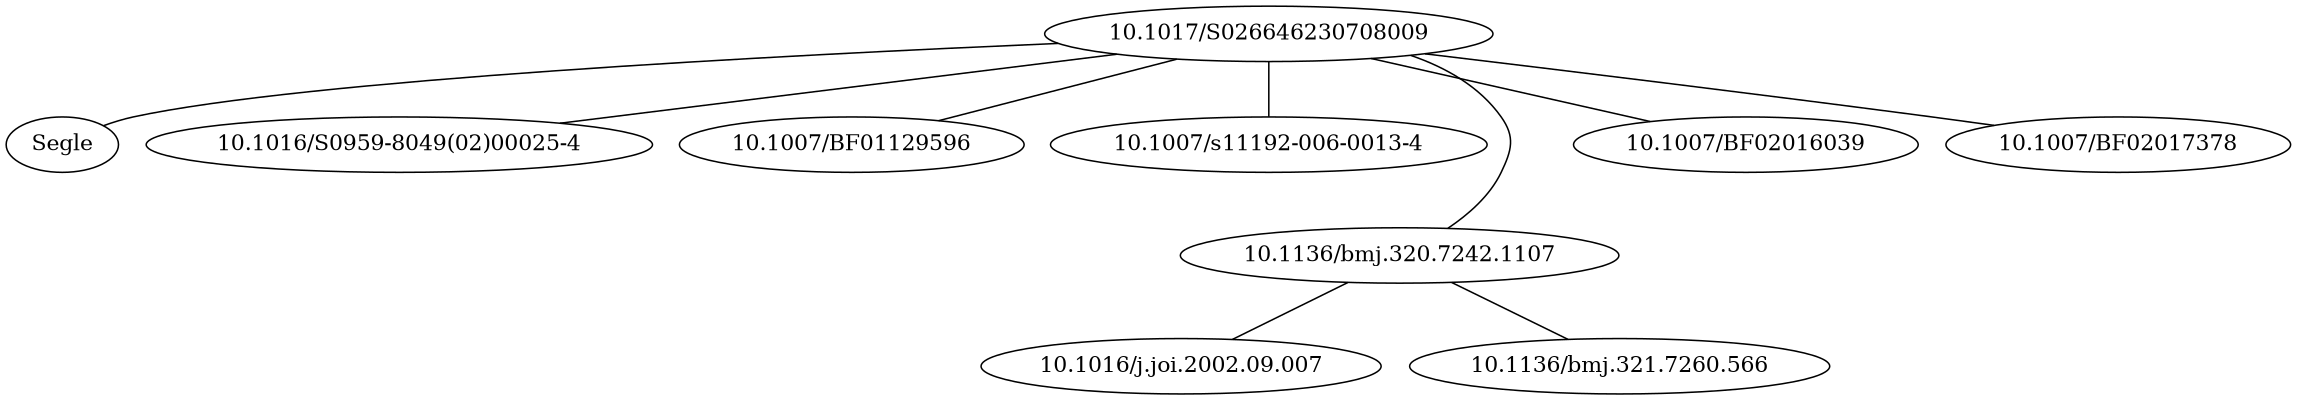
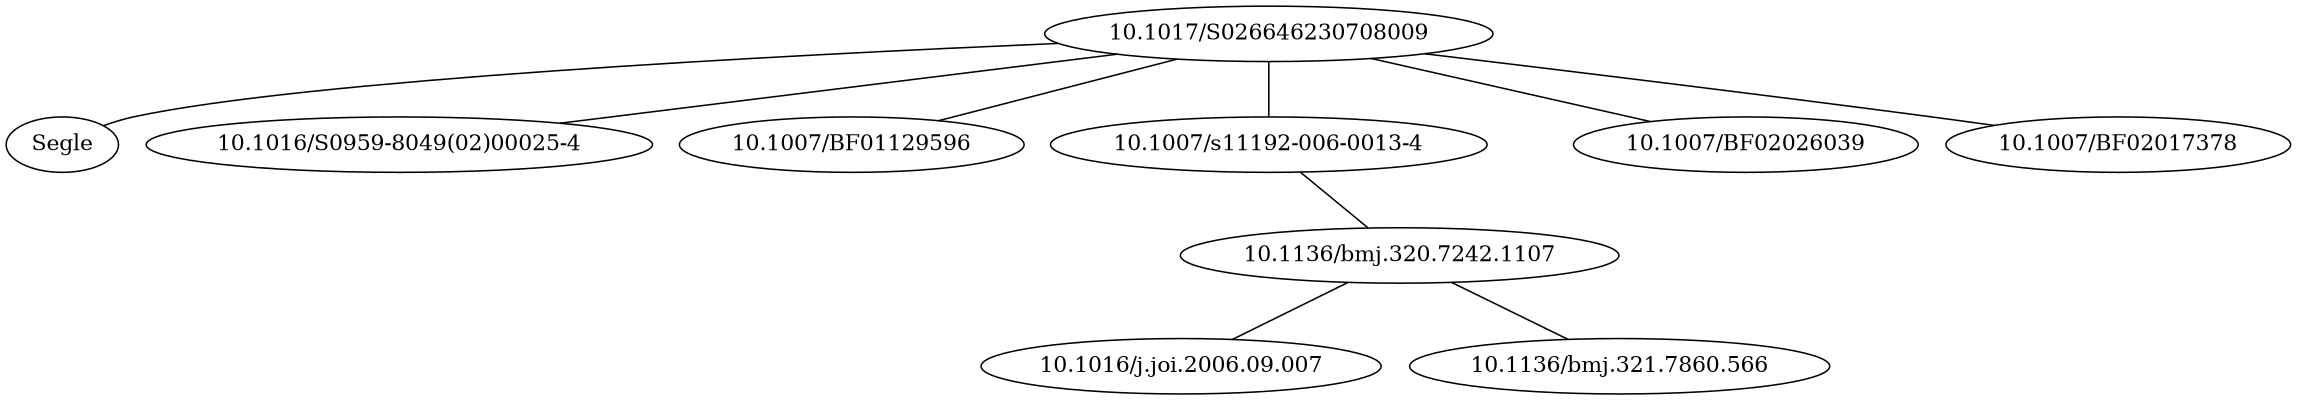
edge "10.1017/S026646230708009" -- "10.1136/bmj.320.7242.1107": now "10.1007/s11192-006-0013-4" -- "10.1136/bmj.320.7242.1107"
node "10.1007/BF02016039": label "10.1007/BF02016039" -> "10.1007/BF02026039"
node "10.1016/j.joi.2002.09.007": label "10.1016/j.joi.2002.09.007" -> "10.1016/j.joi.2006.09.007"
node "10.1136/bmj.321.7260.566": label "10.1136/bmj.321.7260.566" -> "10.1136/bmj.321.7860.566"
